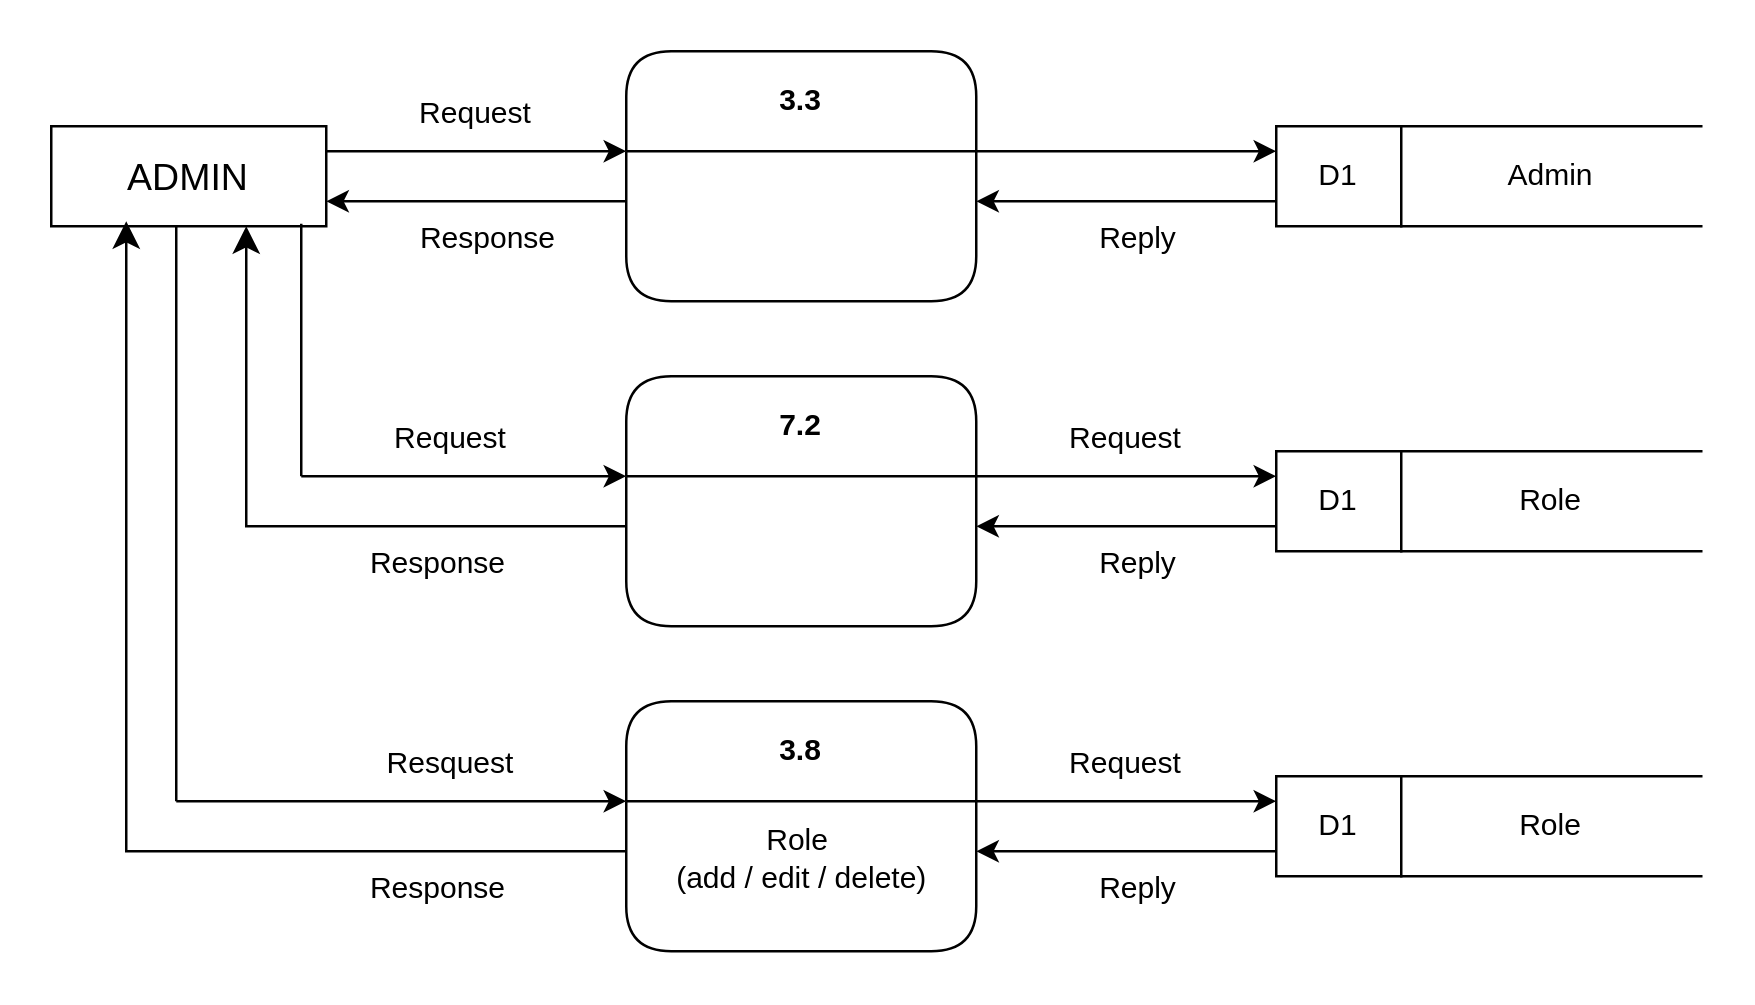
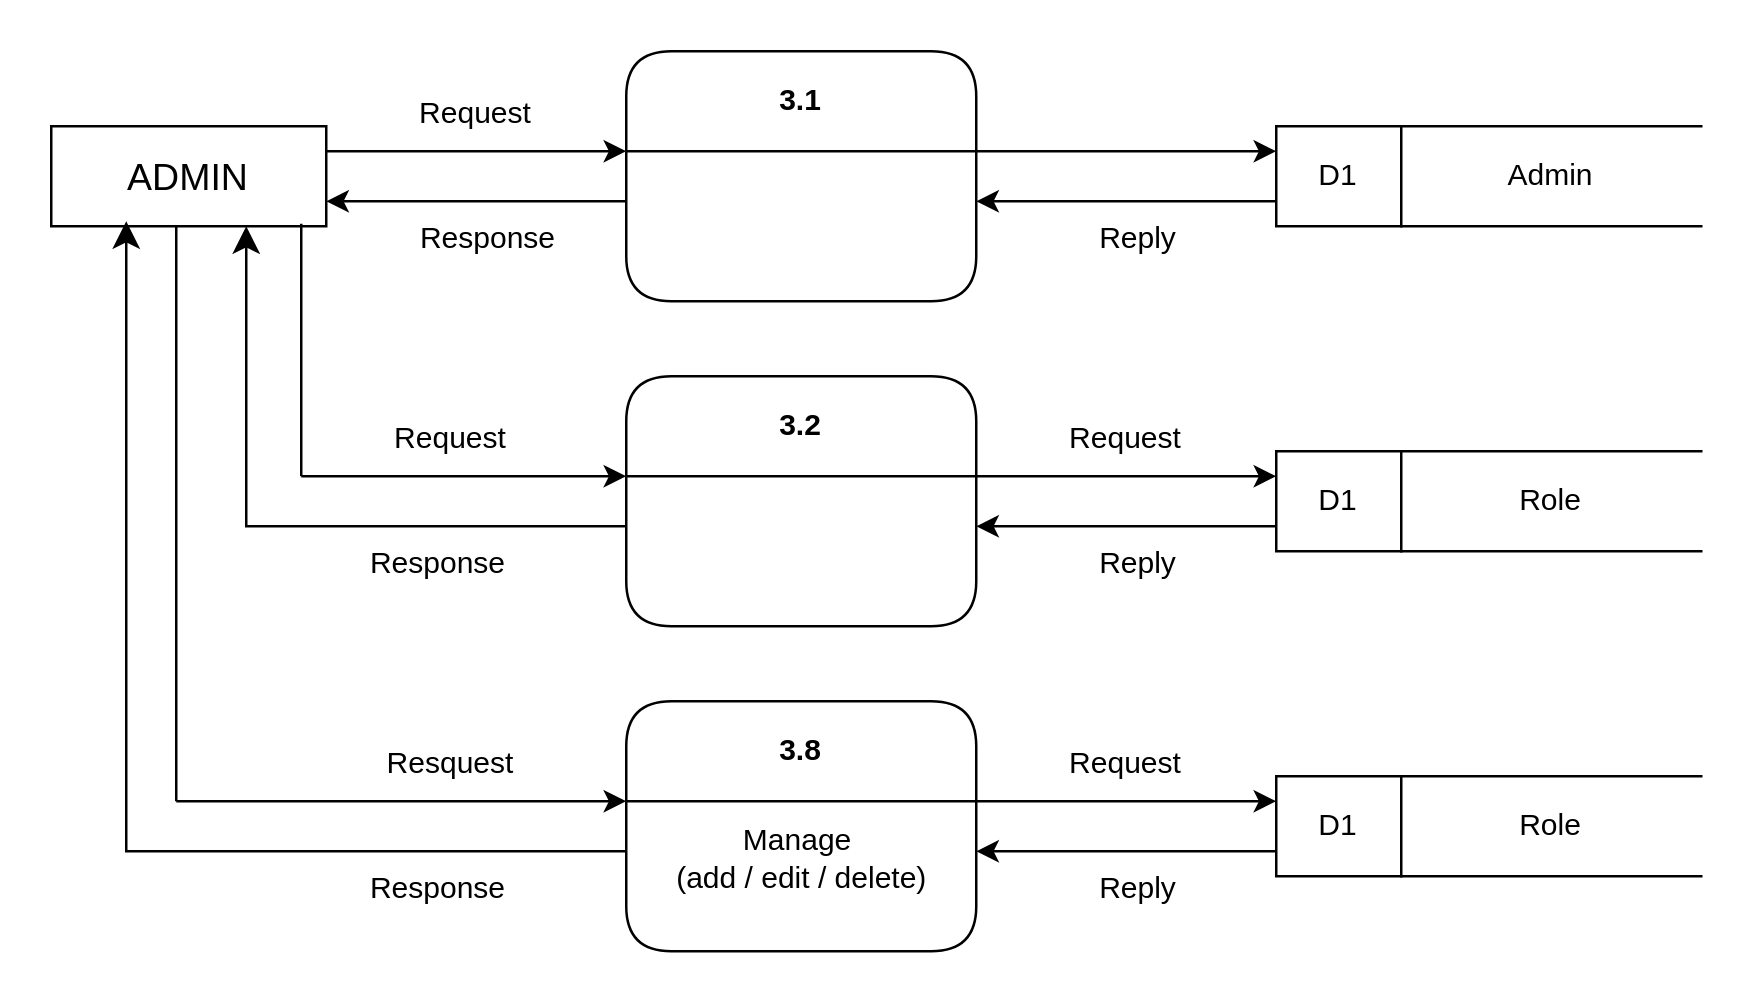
node "3.3": label "3.3" -> "3.1"
node "7.2": label "7.2" -> "3.2"
node "Role (add / edit / delete)": label "Role (add / edit / delete)" -> "Manage (add / edit / delete)"
